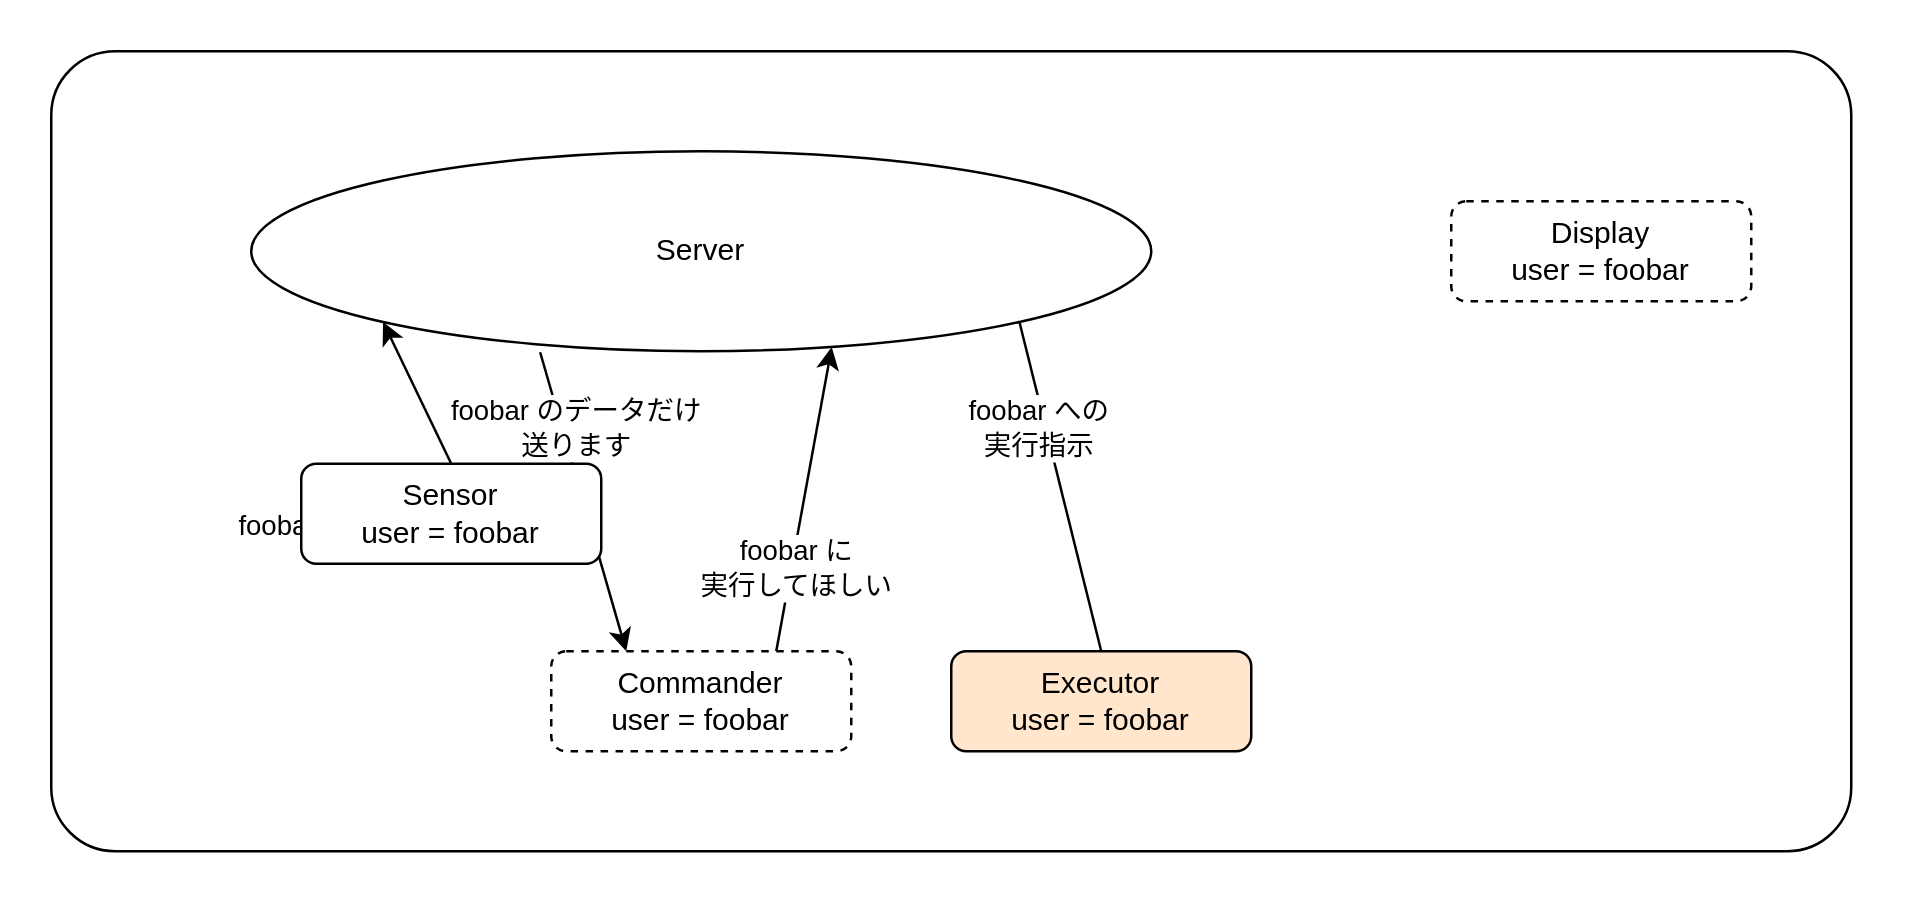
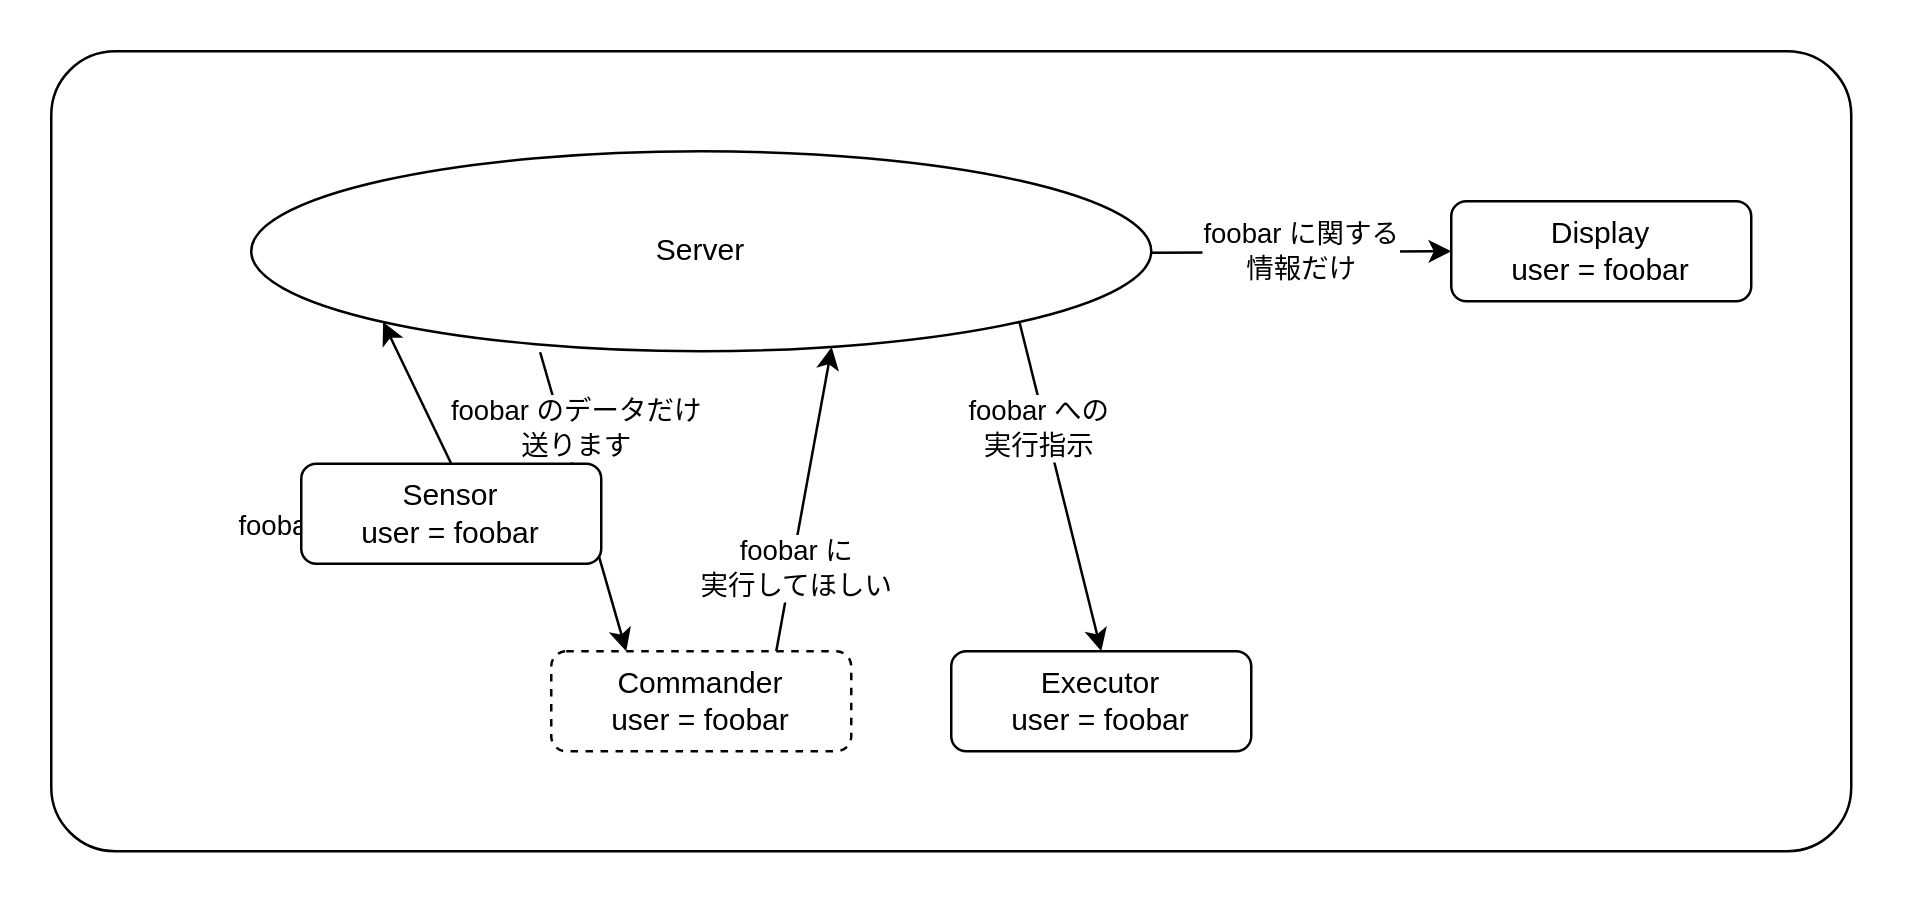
node "Display user = foobar": style dashed -> solid
edge "Server" -> "Display user = foobar": added, label "foobar に関する 情報だけ"
edge "Server" -- "Executor user = foobar": arrowhead none -> classic
node "Executor user = foobar": fillcolor #ffe6cc -> #ffffff
